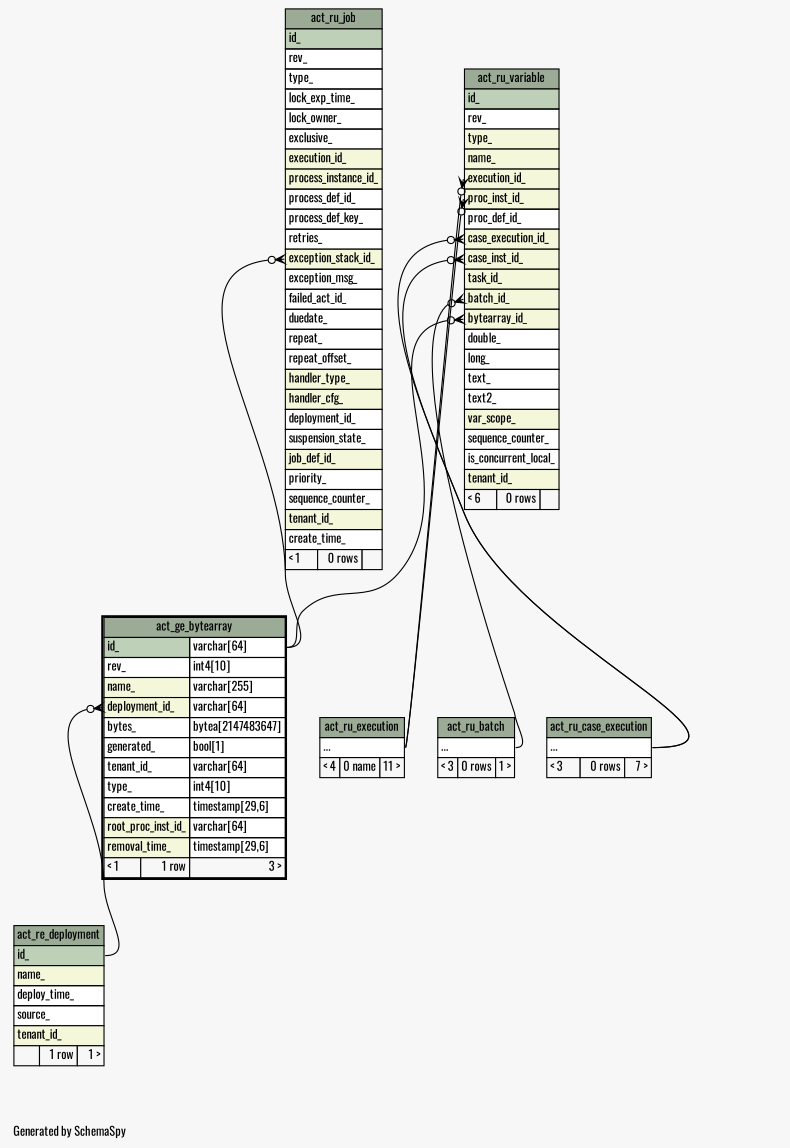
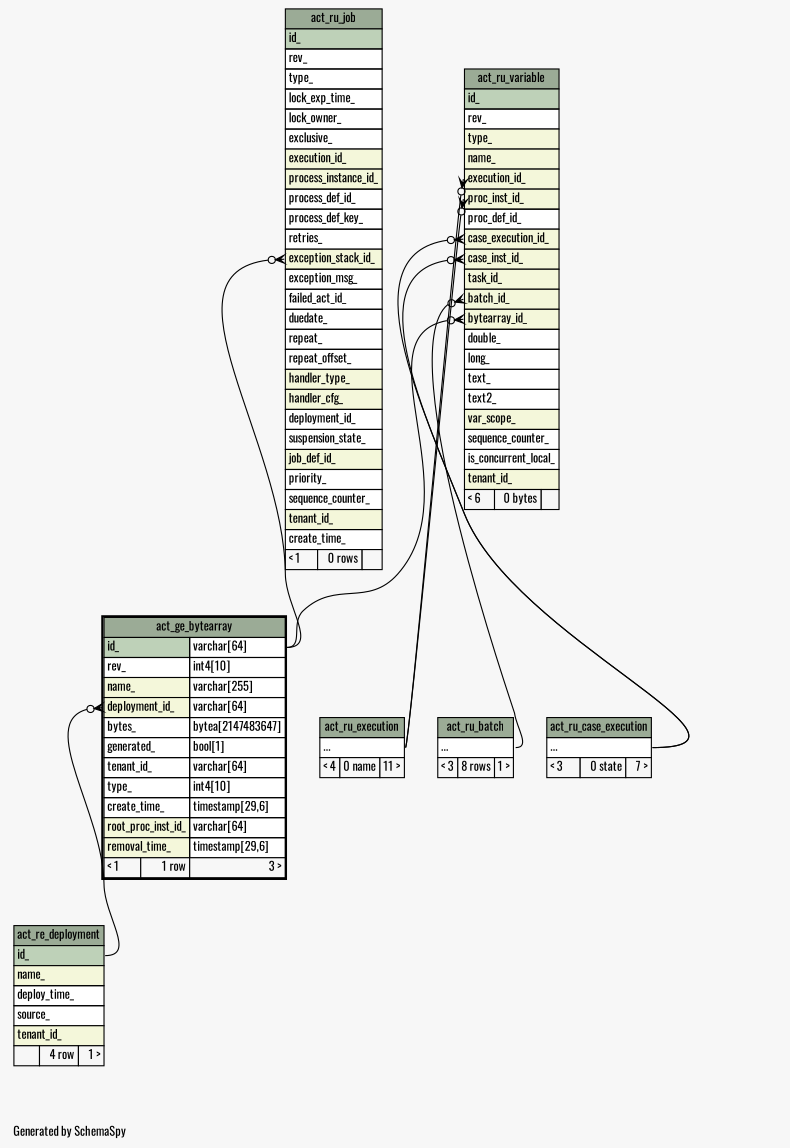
node "act_ru_variable": text "0 rows" -> "0 bytes"
node "act_ru_batch": text "0 rows" -> "8 rows"
node "act_ru_case_execution": text "0 rows" -> "0 state"
node "act_re_deployment": text "1 row" -> "4 row"
